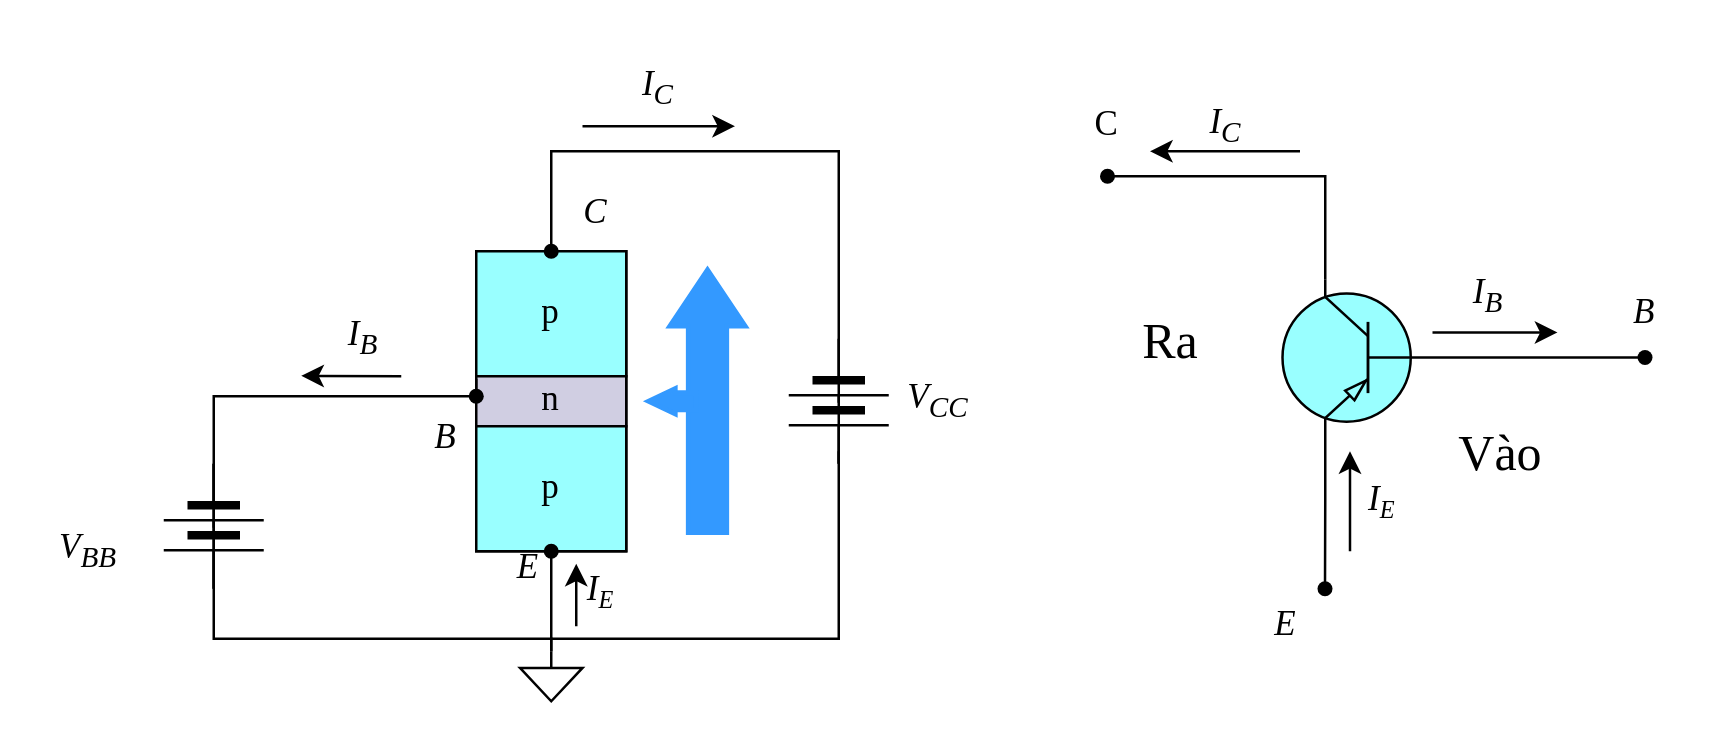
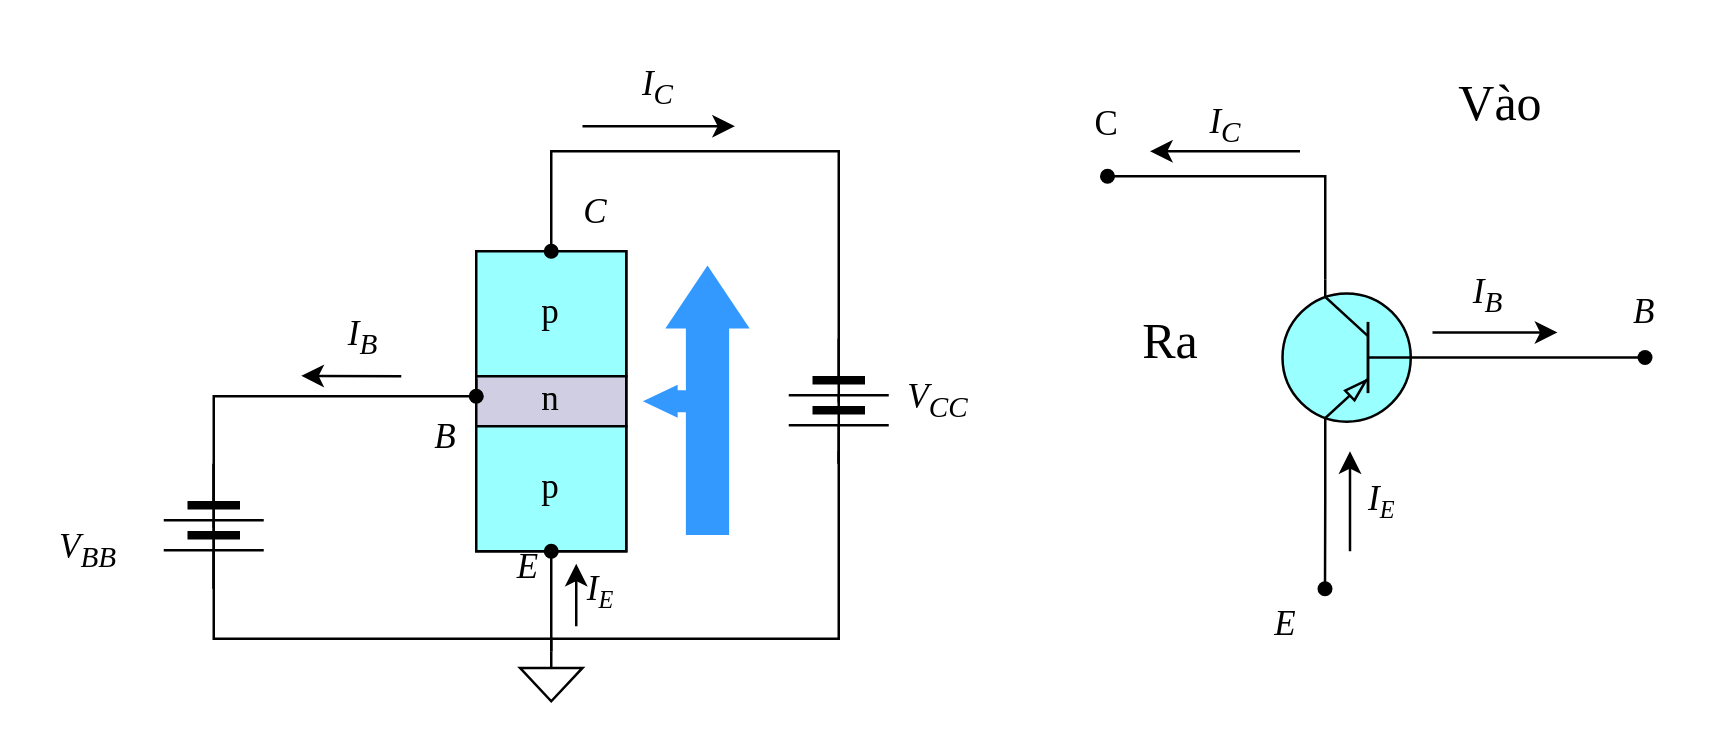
node "Vào": moved (1500, 451) -> (1500, 101)
